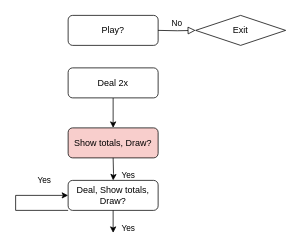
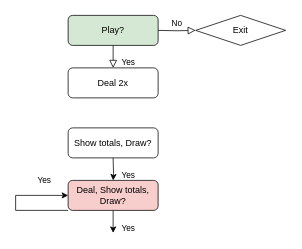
node "Play?": fillcolor #ffffff -> #d5e8d4
edge "Play?" -> "Deal 2x": added, label "Yes"
edge "Deal 2x" -> "Show totals, Draw?": removed
node "Show totals, Draw?": fillcolor #f8cecc -> #ffffff
node "Deal, Show totals, Draw?": fillcolor #ffffff -> #f8cecc
